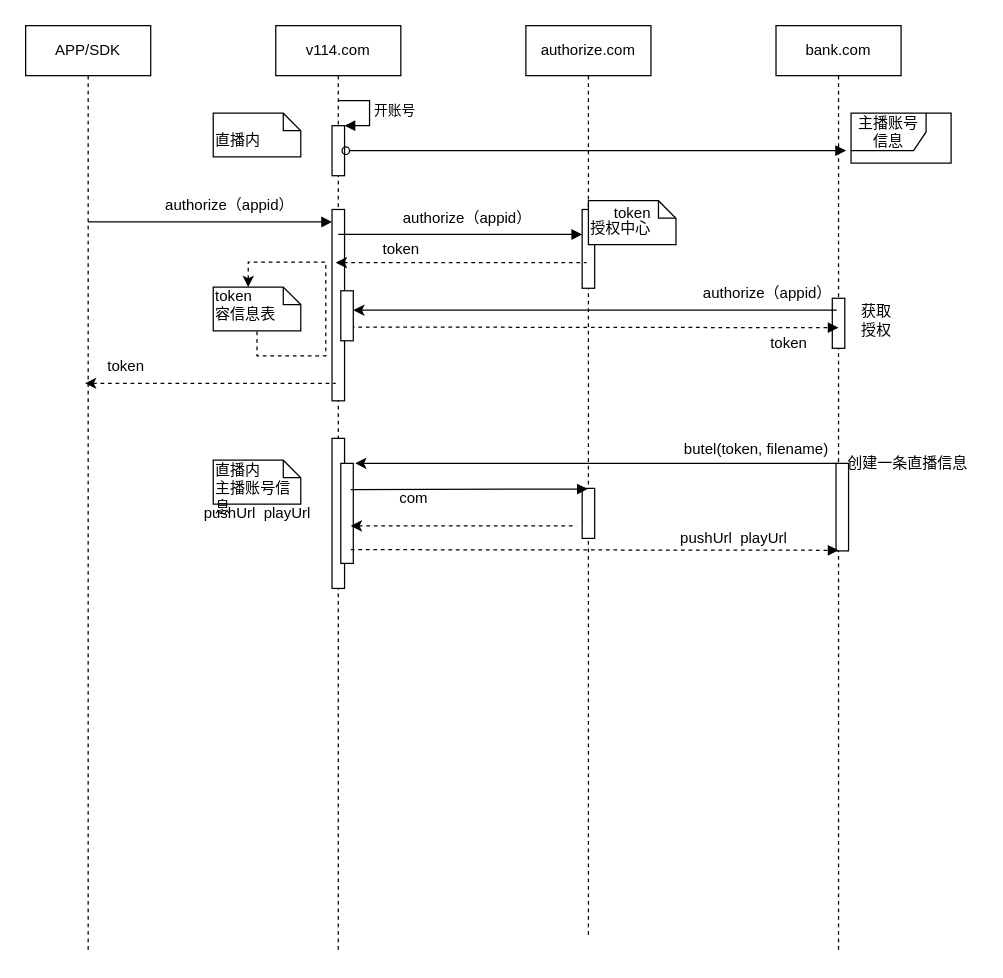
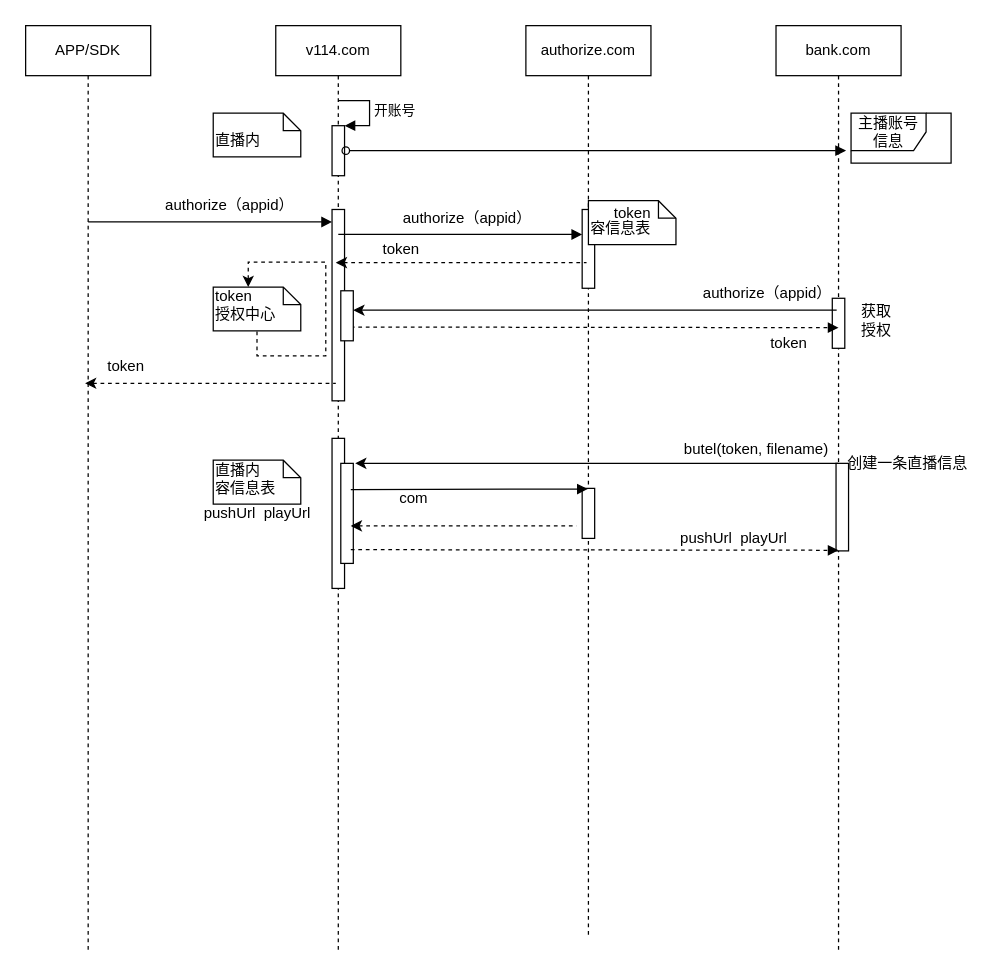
node "授权中心": label "授权中心" -> "容信息表"
node "token 容信息表": label "token 容信息表" -> "token 授权中心"
node "直播内 主播账号信息": label "直播内 主播账号信息" -> "直播内 容信息表"
